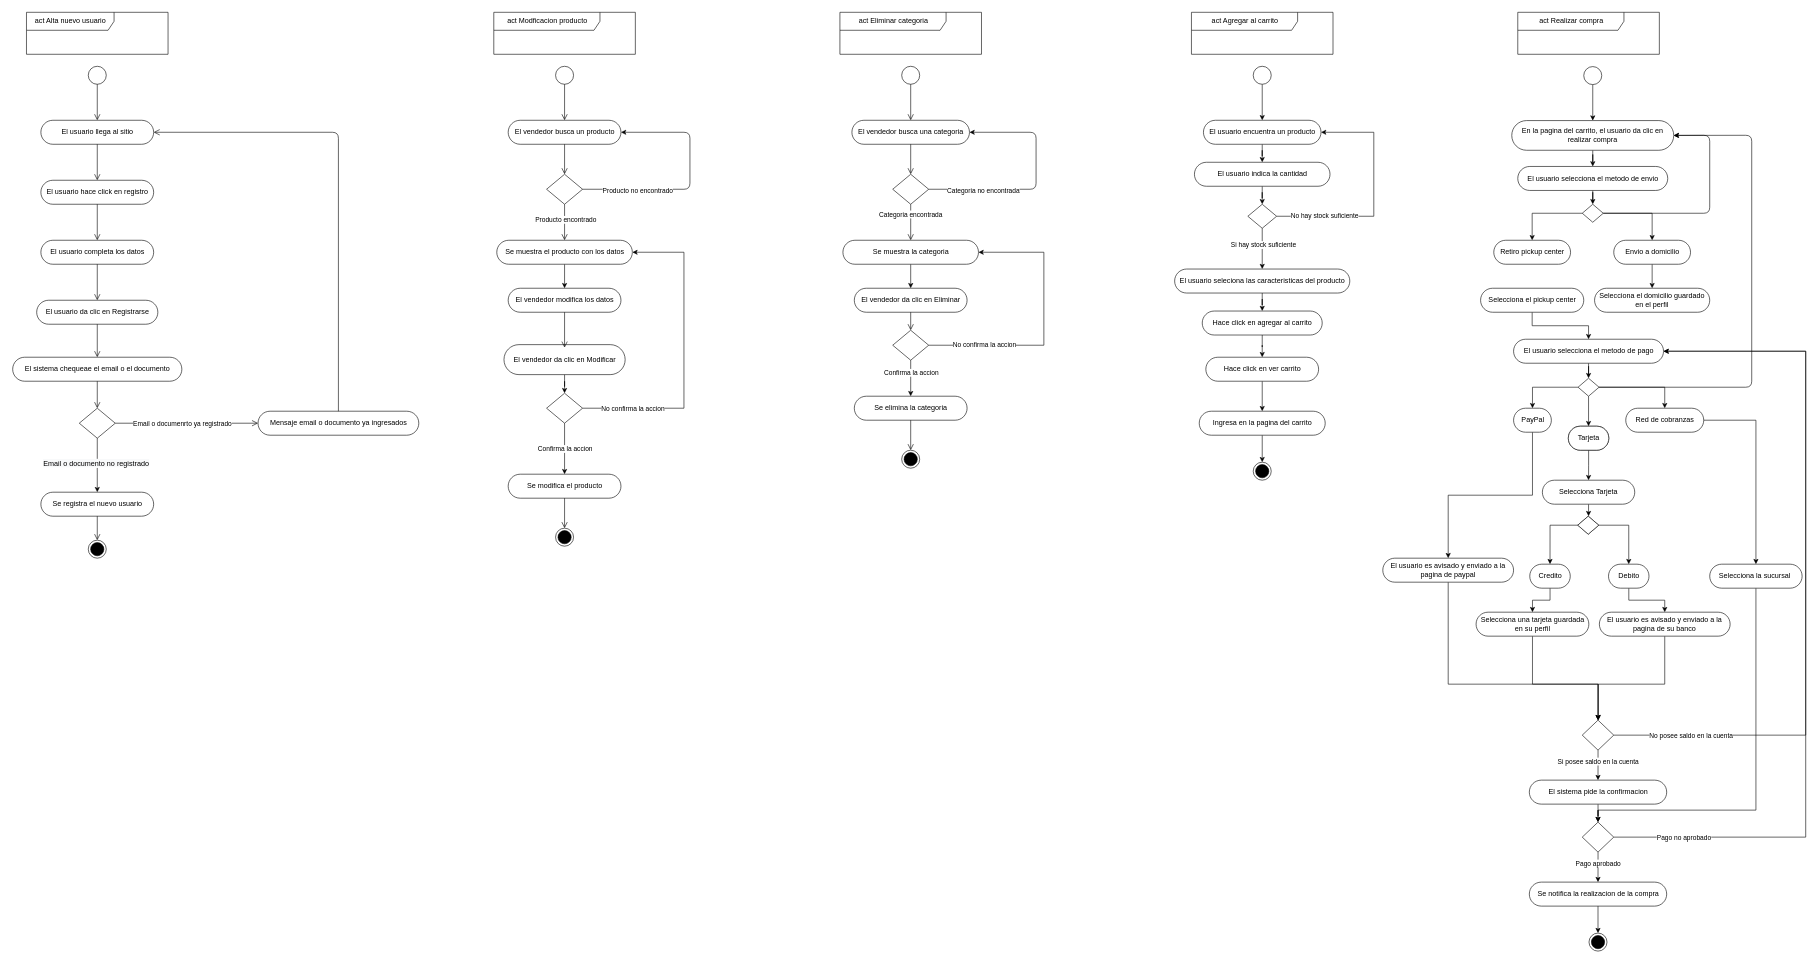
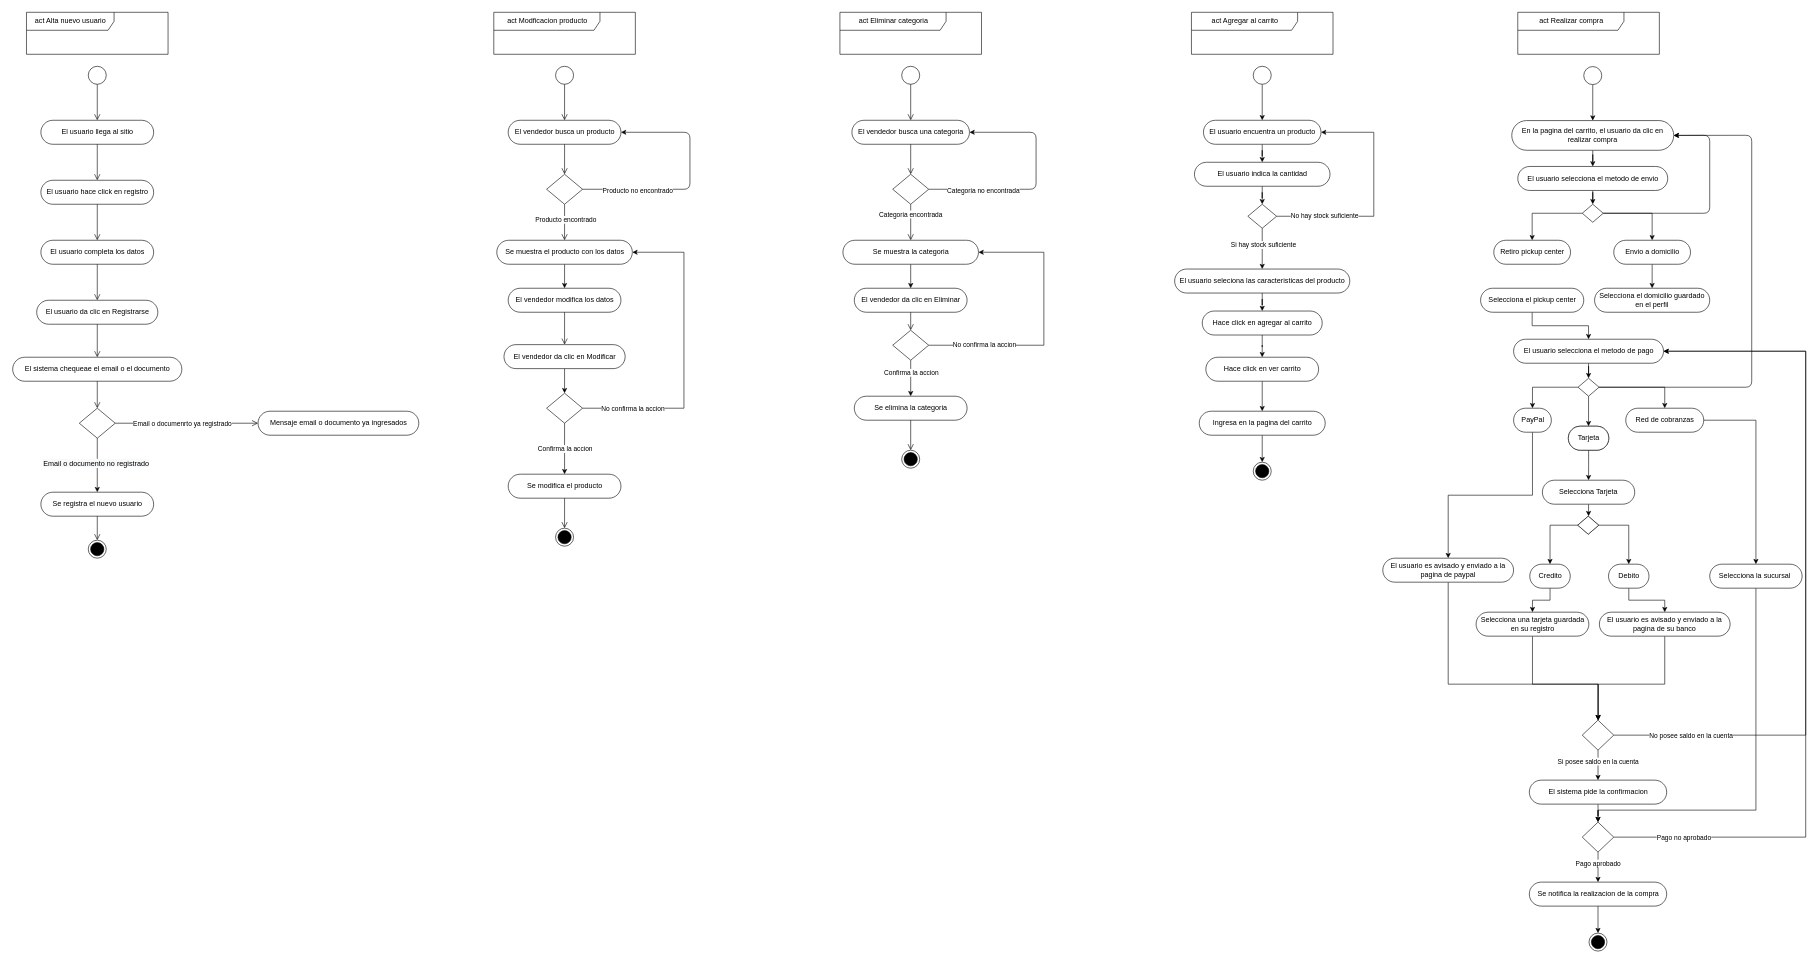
edge "Mensaje email o documento ya ingresados" -> "El usuario llega al sitio": removed
node "El vendedor da clic en Modificar": size 121x30 -> 121x24
node "Selecciona una tarjeta guardada en su perfil": label "Selecciona una tarjeta guardada en su perfil" -> "Selecciona una tarjeta guardada en su registro"
